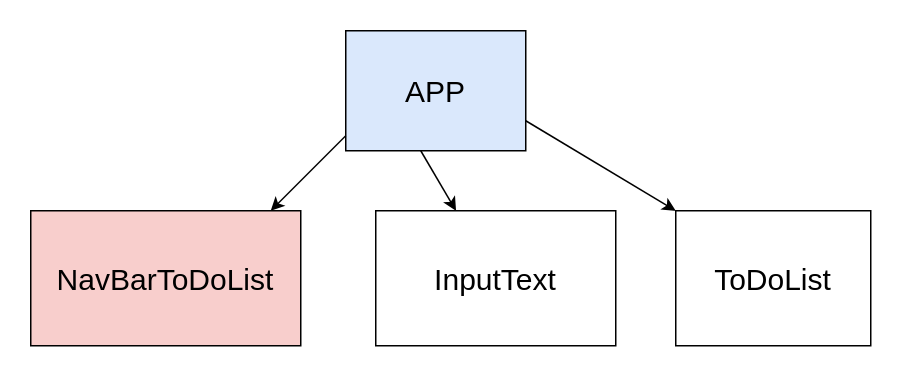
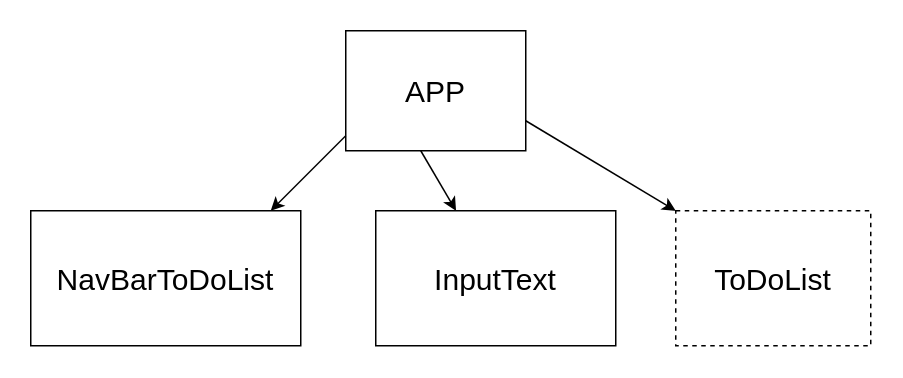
node "APP": fillcolor #dae8fc -> #ffffff
node "NavBarToDoList": fillcolor #f8cecc -> #ffffff
node "ToDoList": style solid -> dashed
